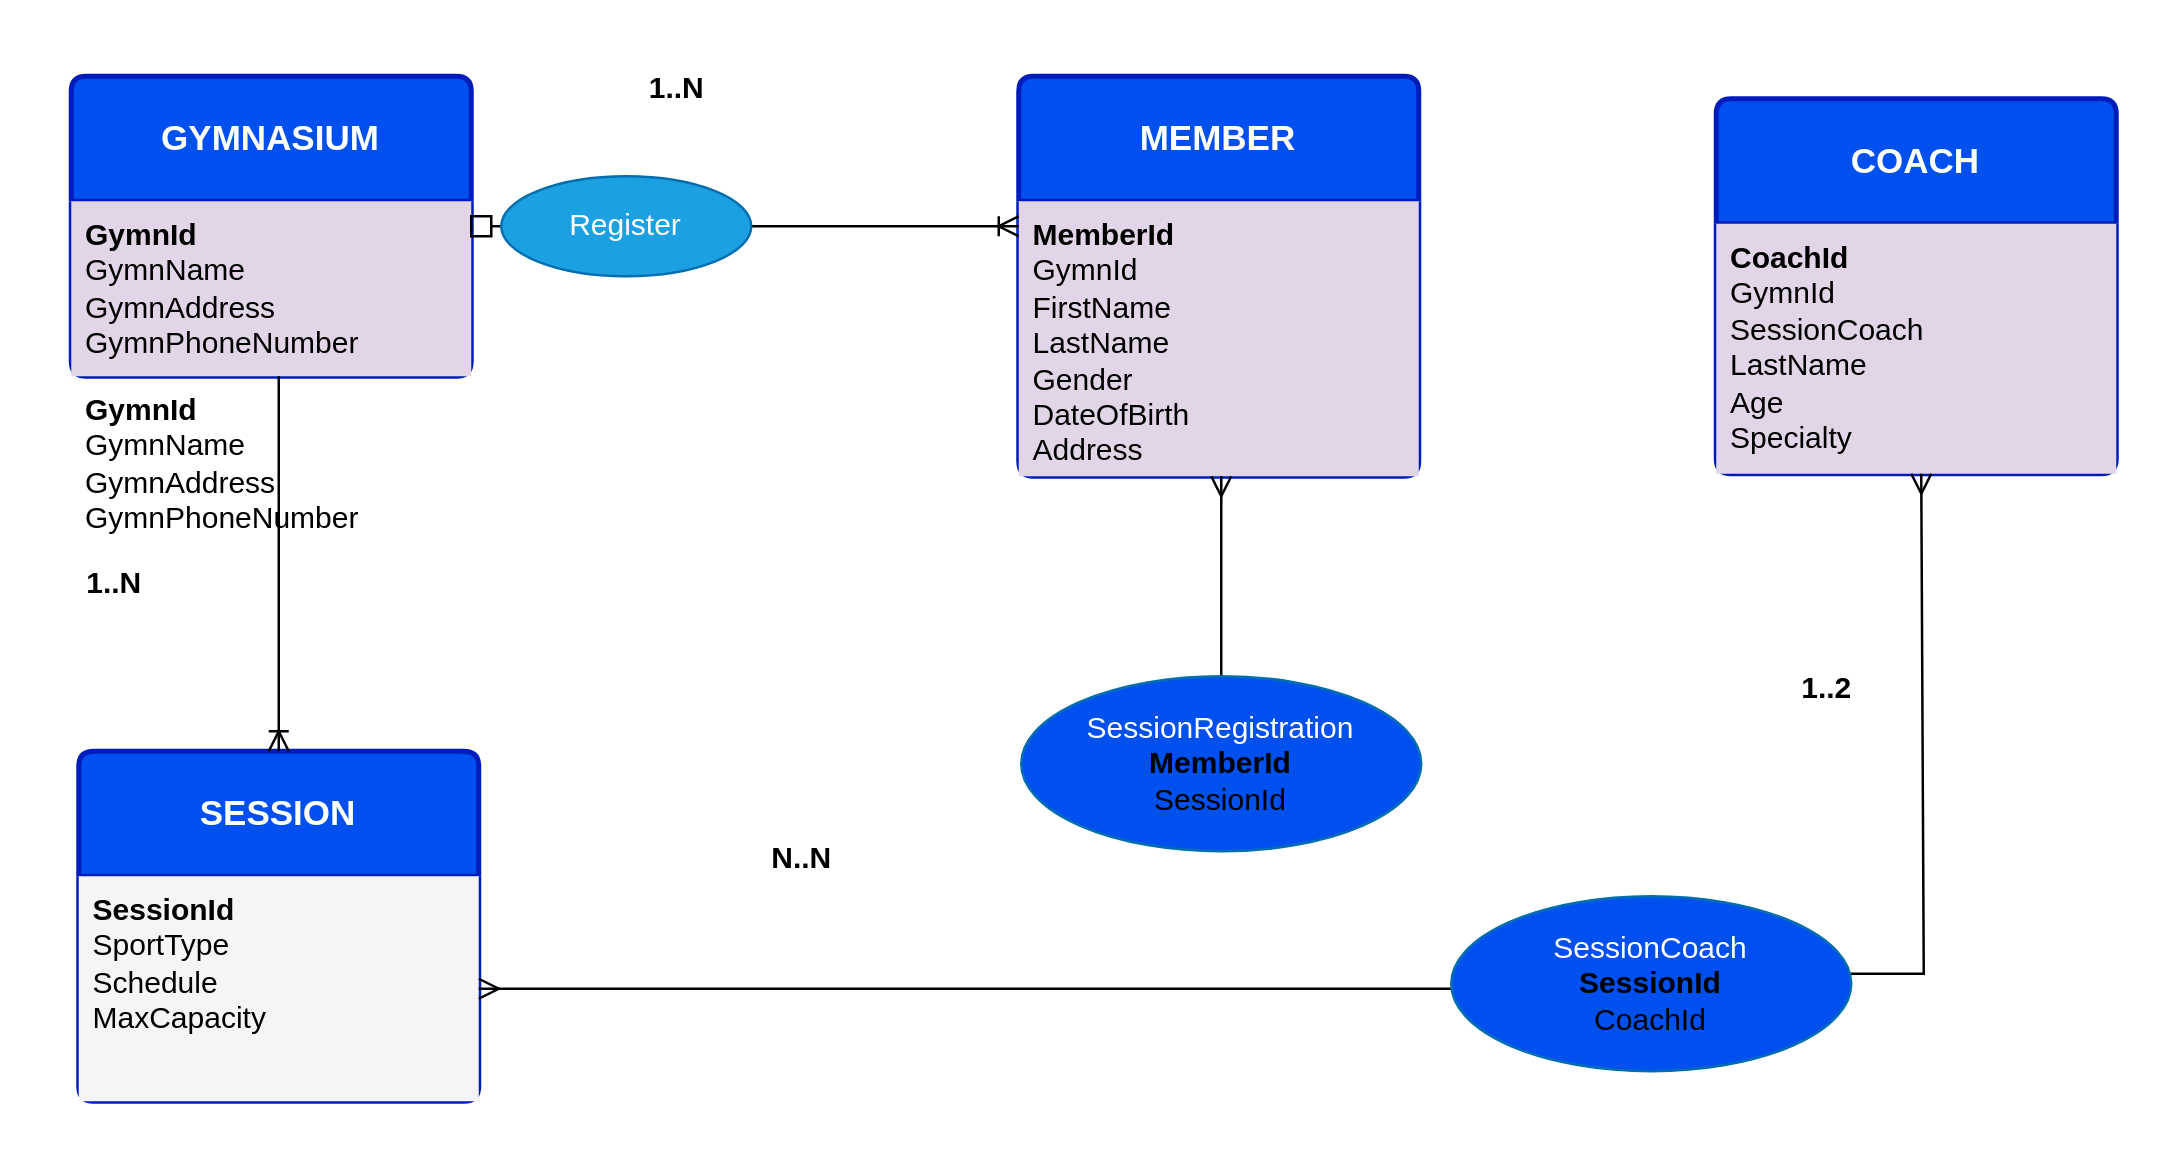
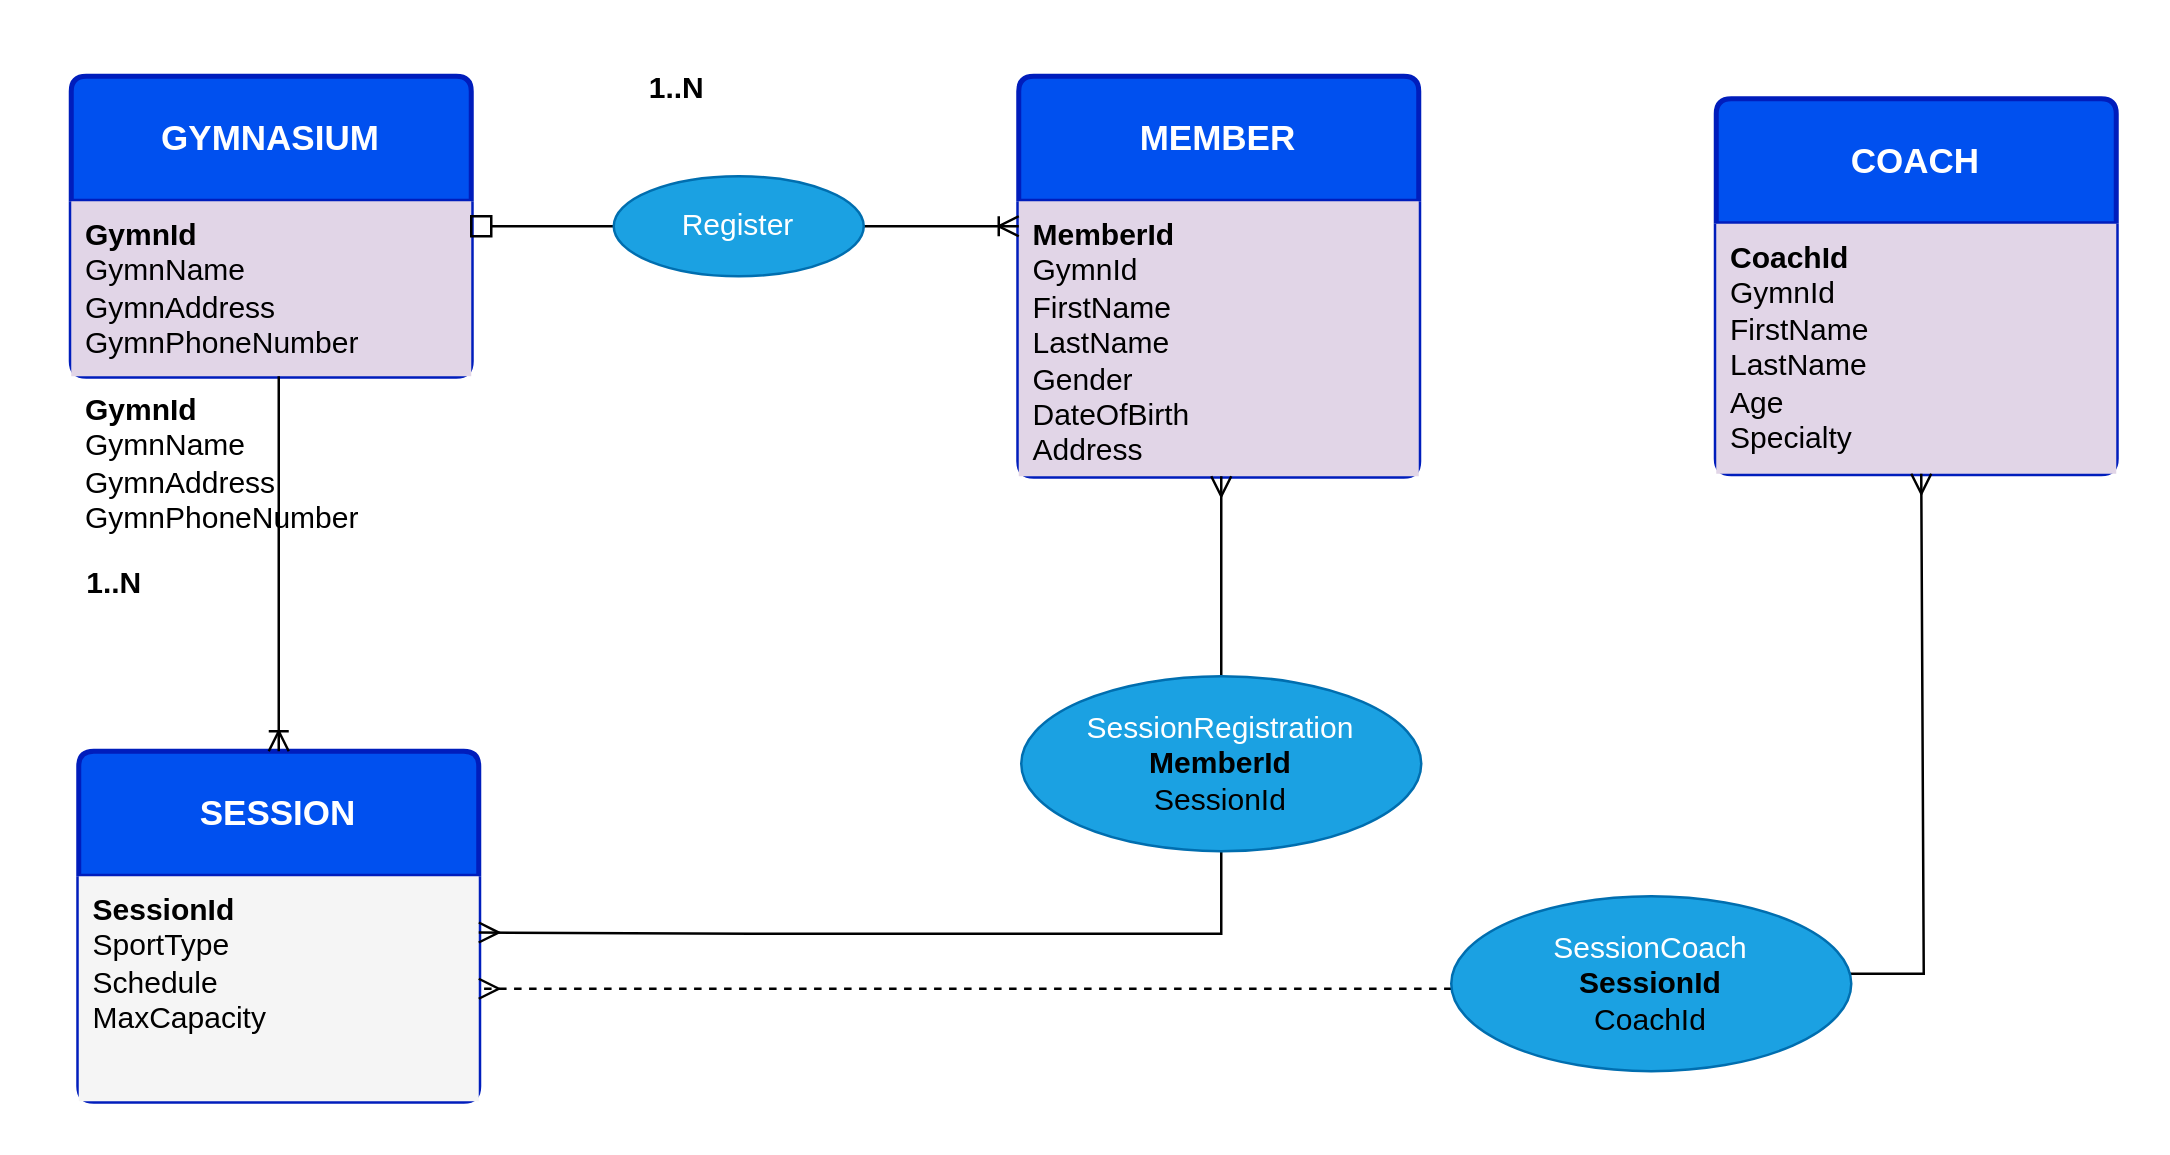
node "Register": moved (626, 226) -> (739, 226)
node "CoachId GymnId SessionCoach LastName Age Specialty": label "CoachId GymnId SessionCoach LastName Age Specialty" -> "CoachId GymnId FirstName LastName Age Specialty"
node "1..2": removed
node "SessionRegistration MemberId SessionId": fillcolor #0050ef -> #1ba1e2
node "N..N": removed
edge "SessionRegistration MemberId SessionId" -> "SessionId SportType Schedule MaxCapacity": added
node "SessionCoach SessionId CoachId": fillcolor #0050ef -> #1ba1e2
edge "SessionCoach SessionId CoachId" -> "SessionId SportType Schedule MaxCapacity": style solid -> dashed
